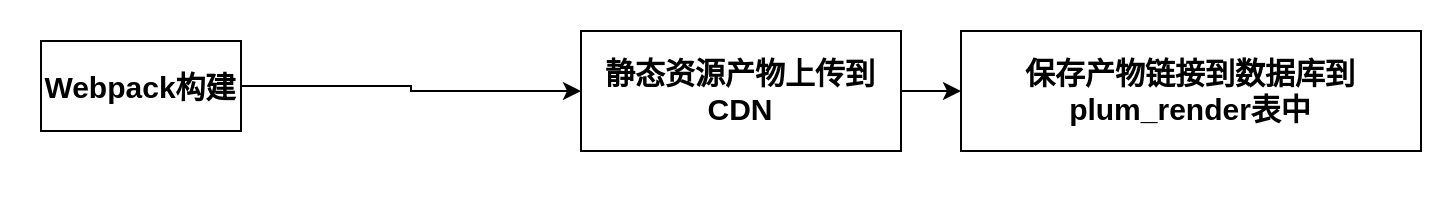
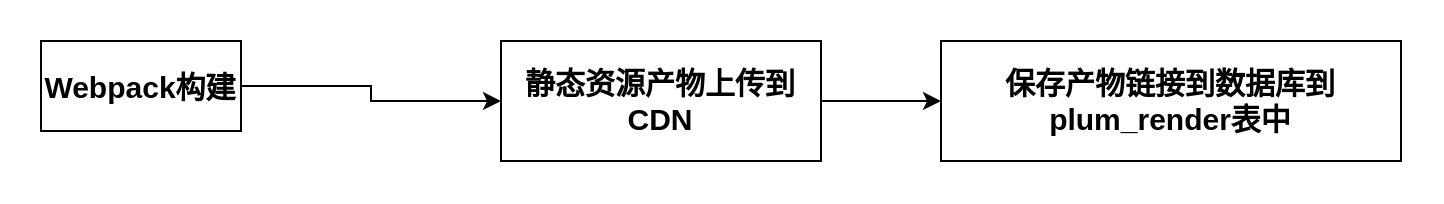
node "静态资源产物上传到CDN": moved (741, 91) -> (661, 101)
node "保存产物链接到数据库到 plum_render表中": moved (1191, 91) -> (1171, 101)
